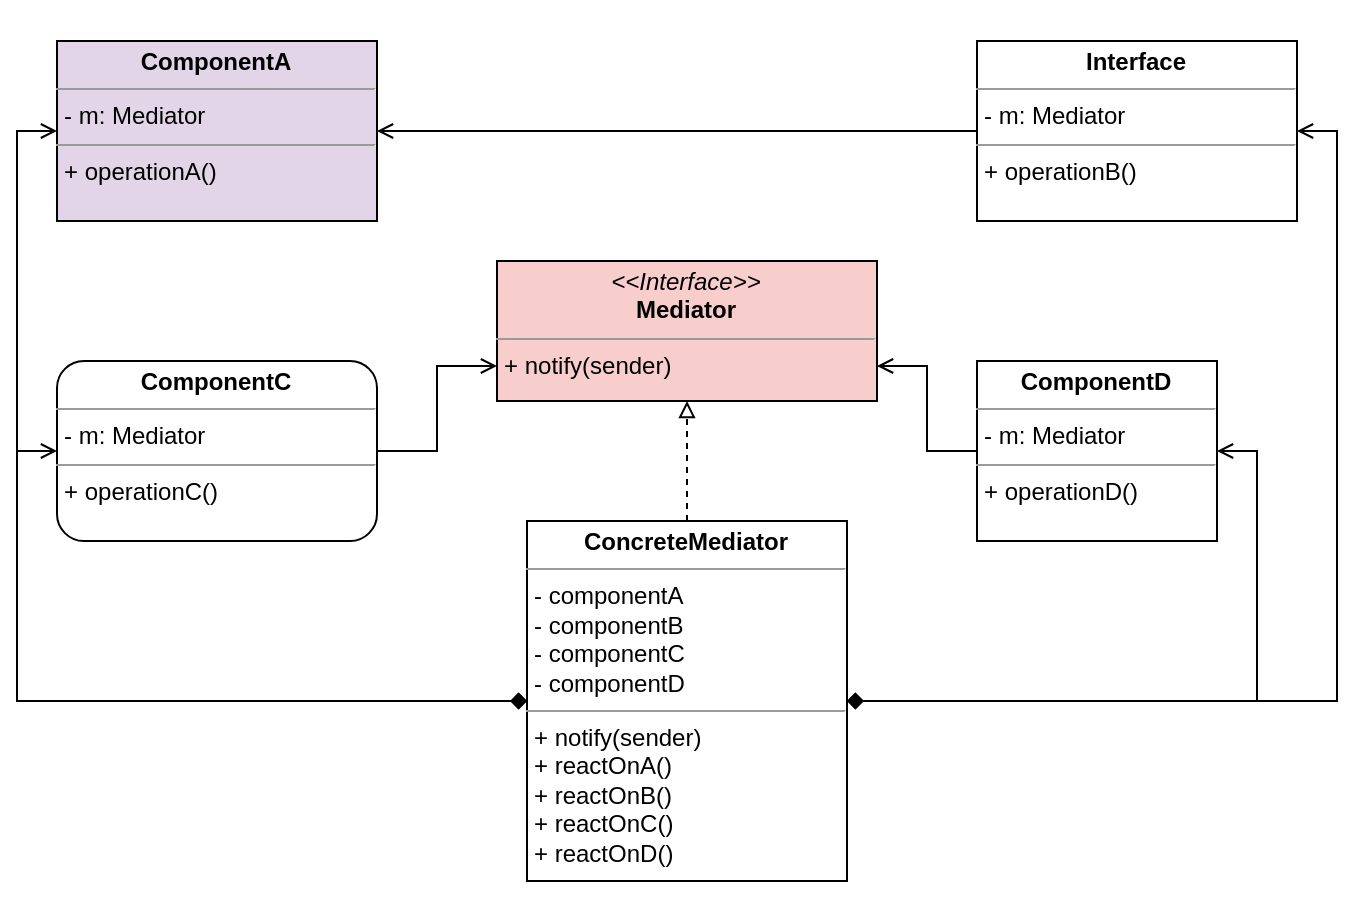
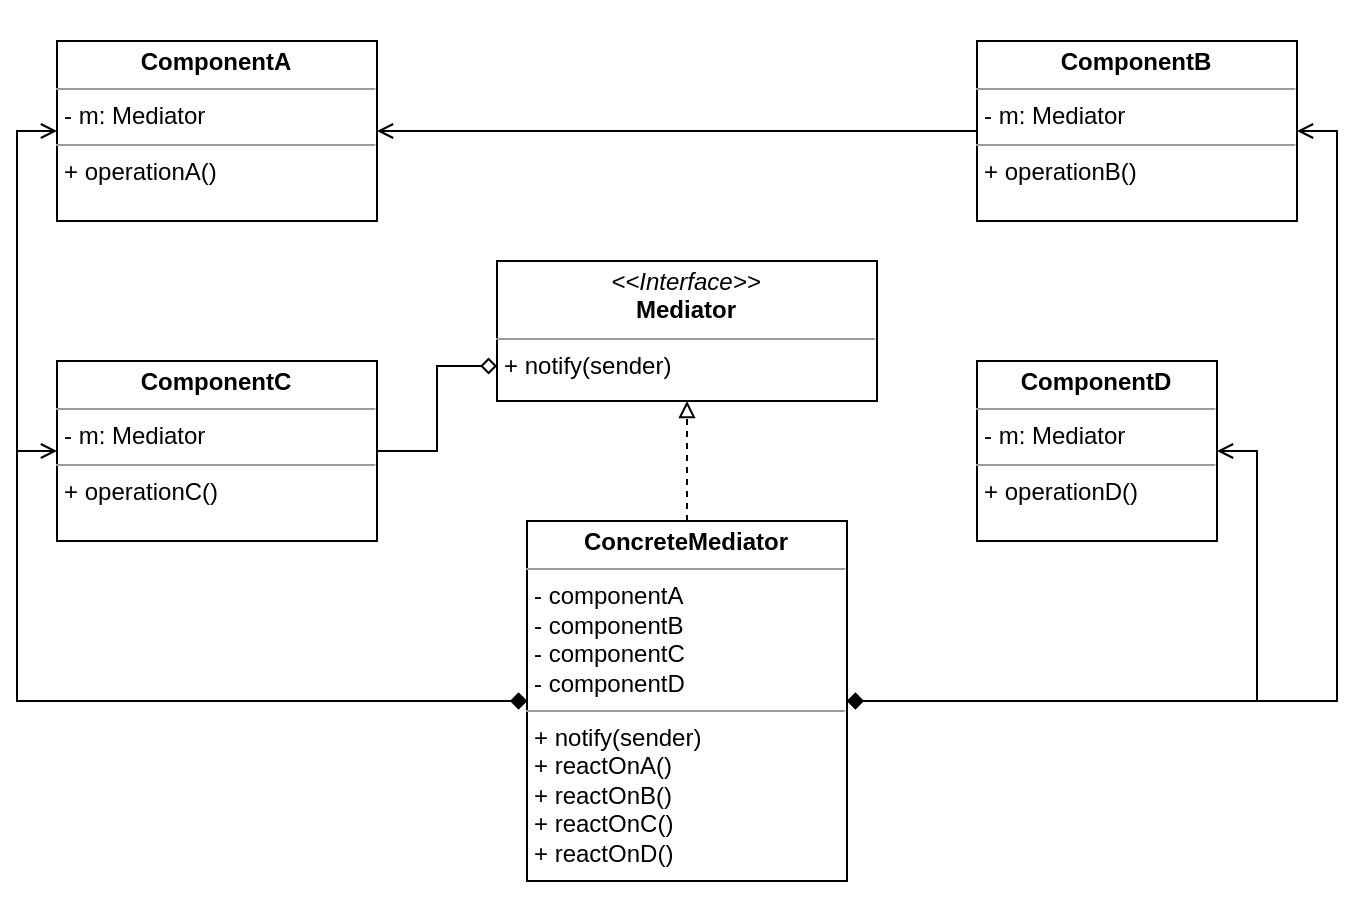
node "Interface - m: Mediator + operationB()": label "Interface - m: Mediator + operationB()" -> "ComponentB - m: Mediator + operationB()"
node "ComponentA - m: Mediator + operationA()": fillcolor #e1d5e7 -> #ffffff
node "<<Interface>> Mediator + notify(sender)": fillcolor #f8cecc -> #ffffff
edge "ComponentC - m: Mediator + operationC()" -> "<<Interface>> Mediator + notify(sender)": arrowhead open -> diamond
edge "ComponentD - m: Mediator + operationD()" -> "<<Interface>> Mediator + notify(sender)": removed
node "ComponentC - m: Mediator + operationC()": shape rounded rectangle -> rectangle
